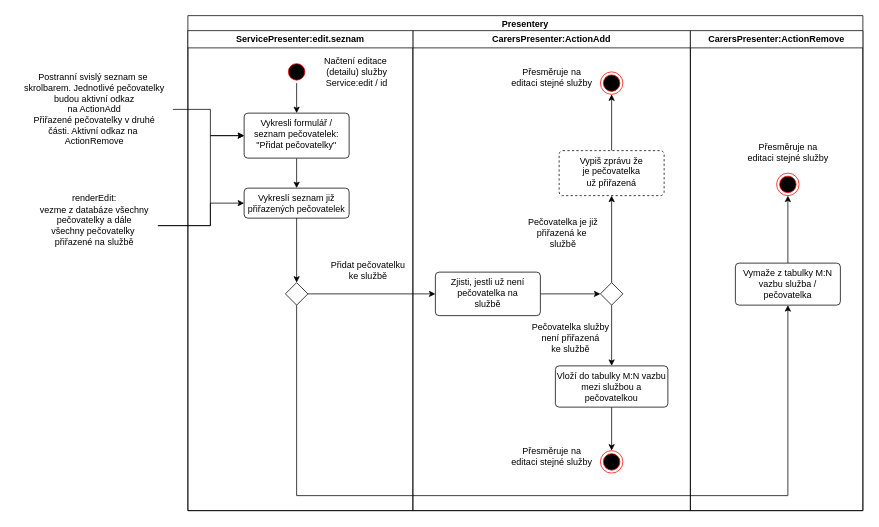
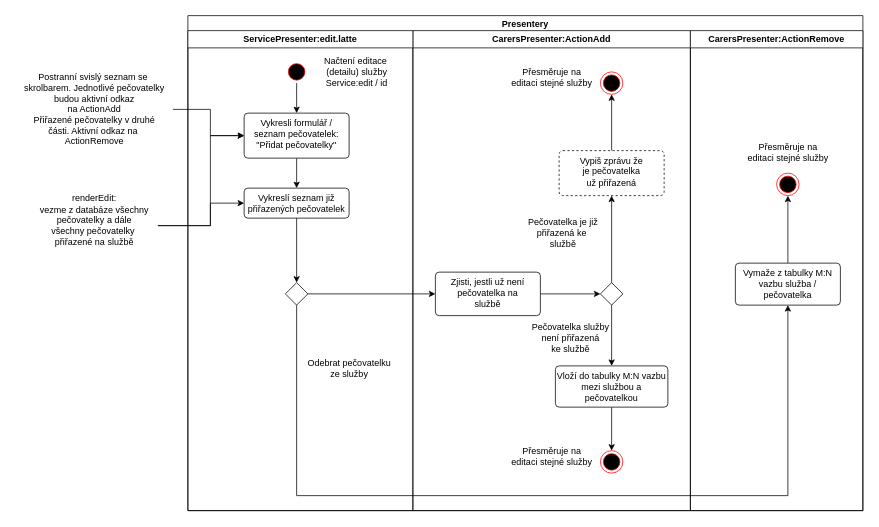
node "ServicePresenter:edit.seznam": label "ServicePresenter:edit.seznam" -> "ServicePresenter:edit.latte"
node "Přidat pečovatelku ke službě": removed
node "Odebrat pečovatelku ze služby": added
